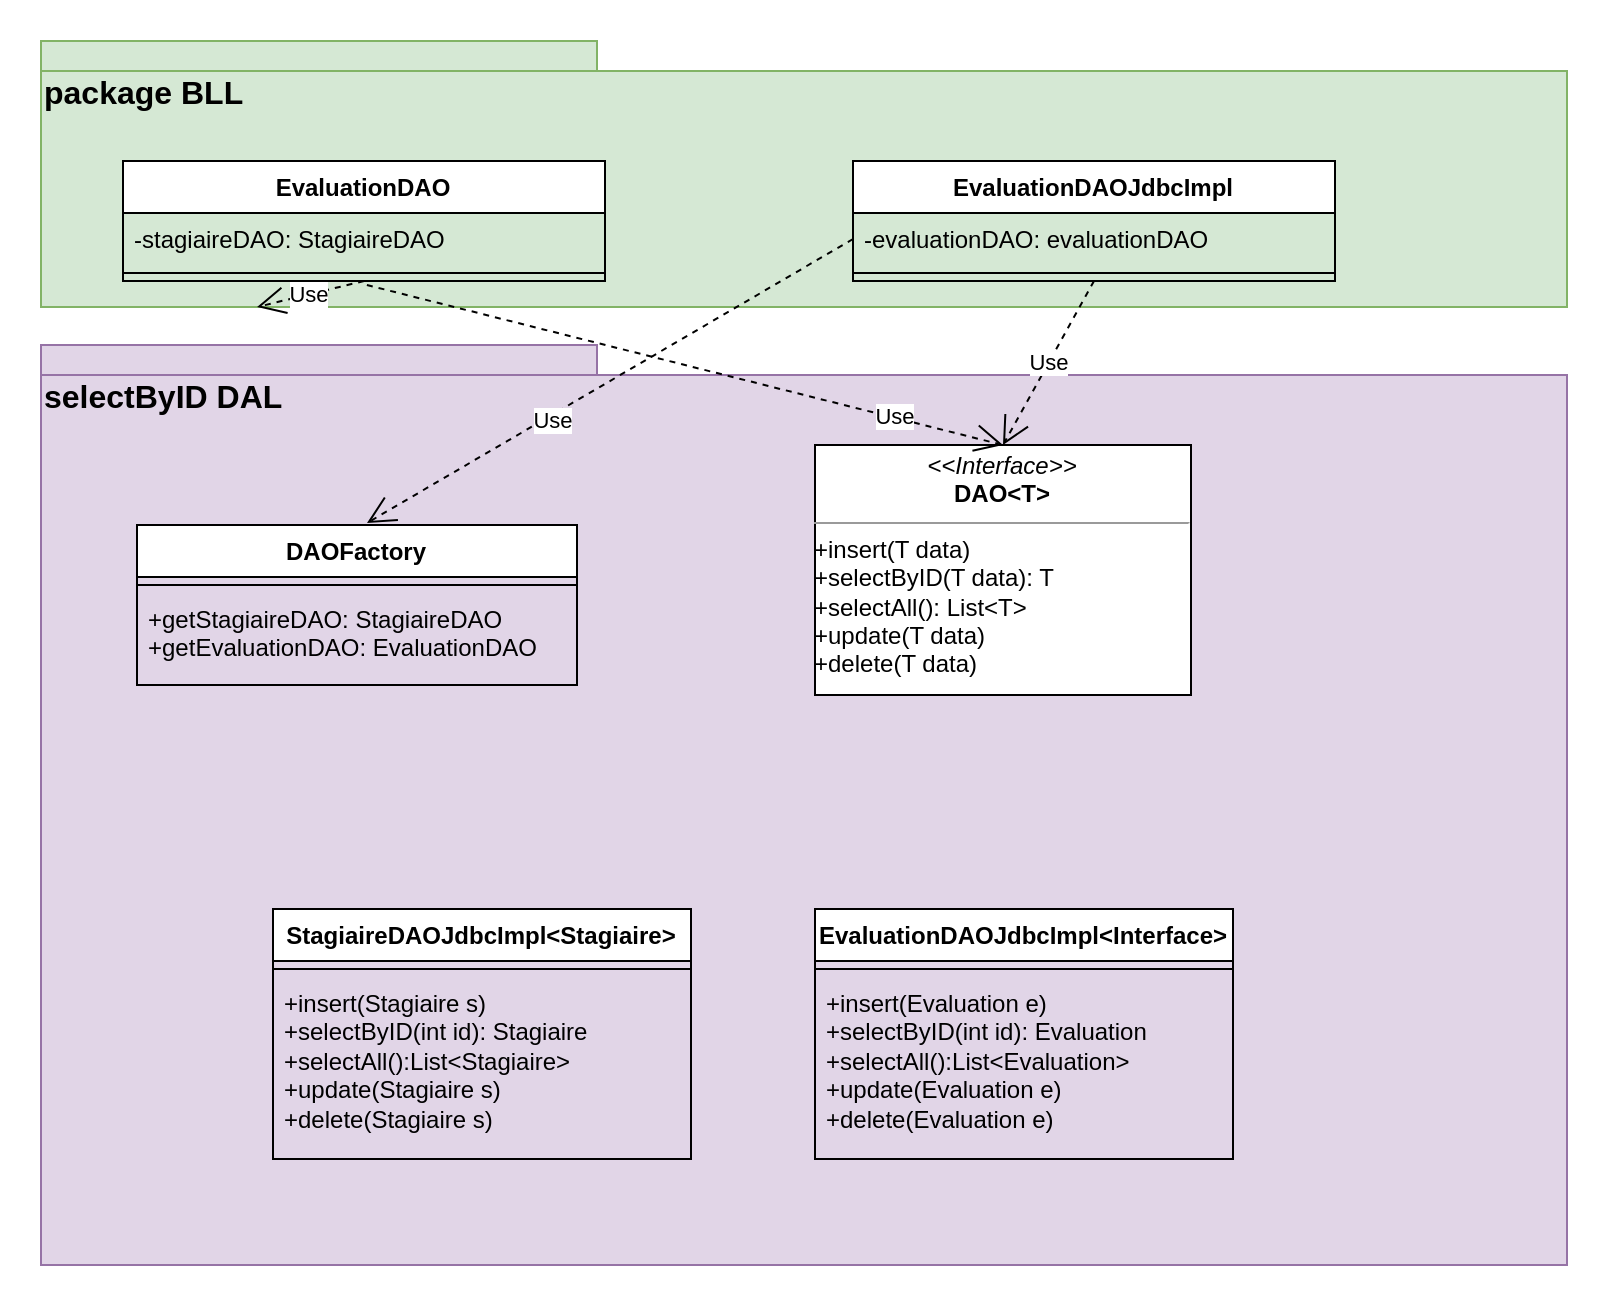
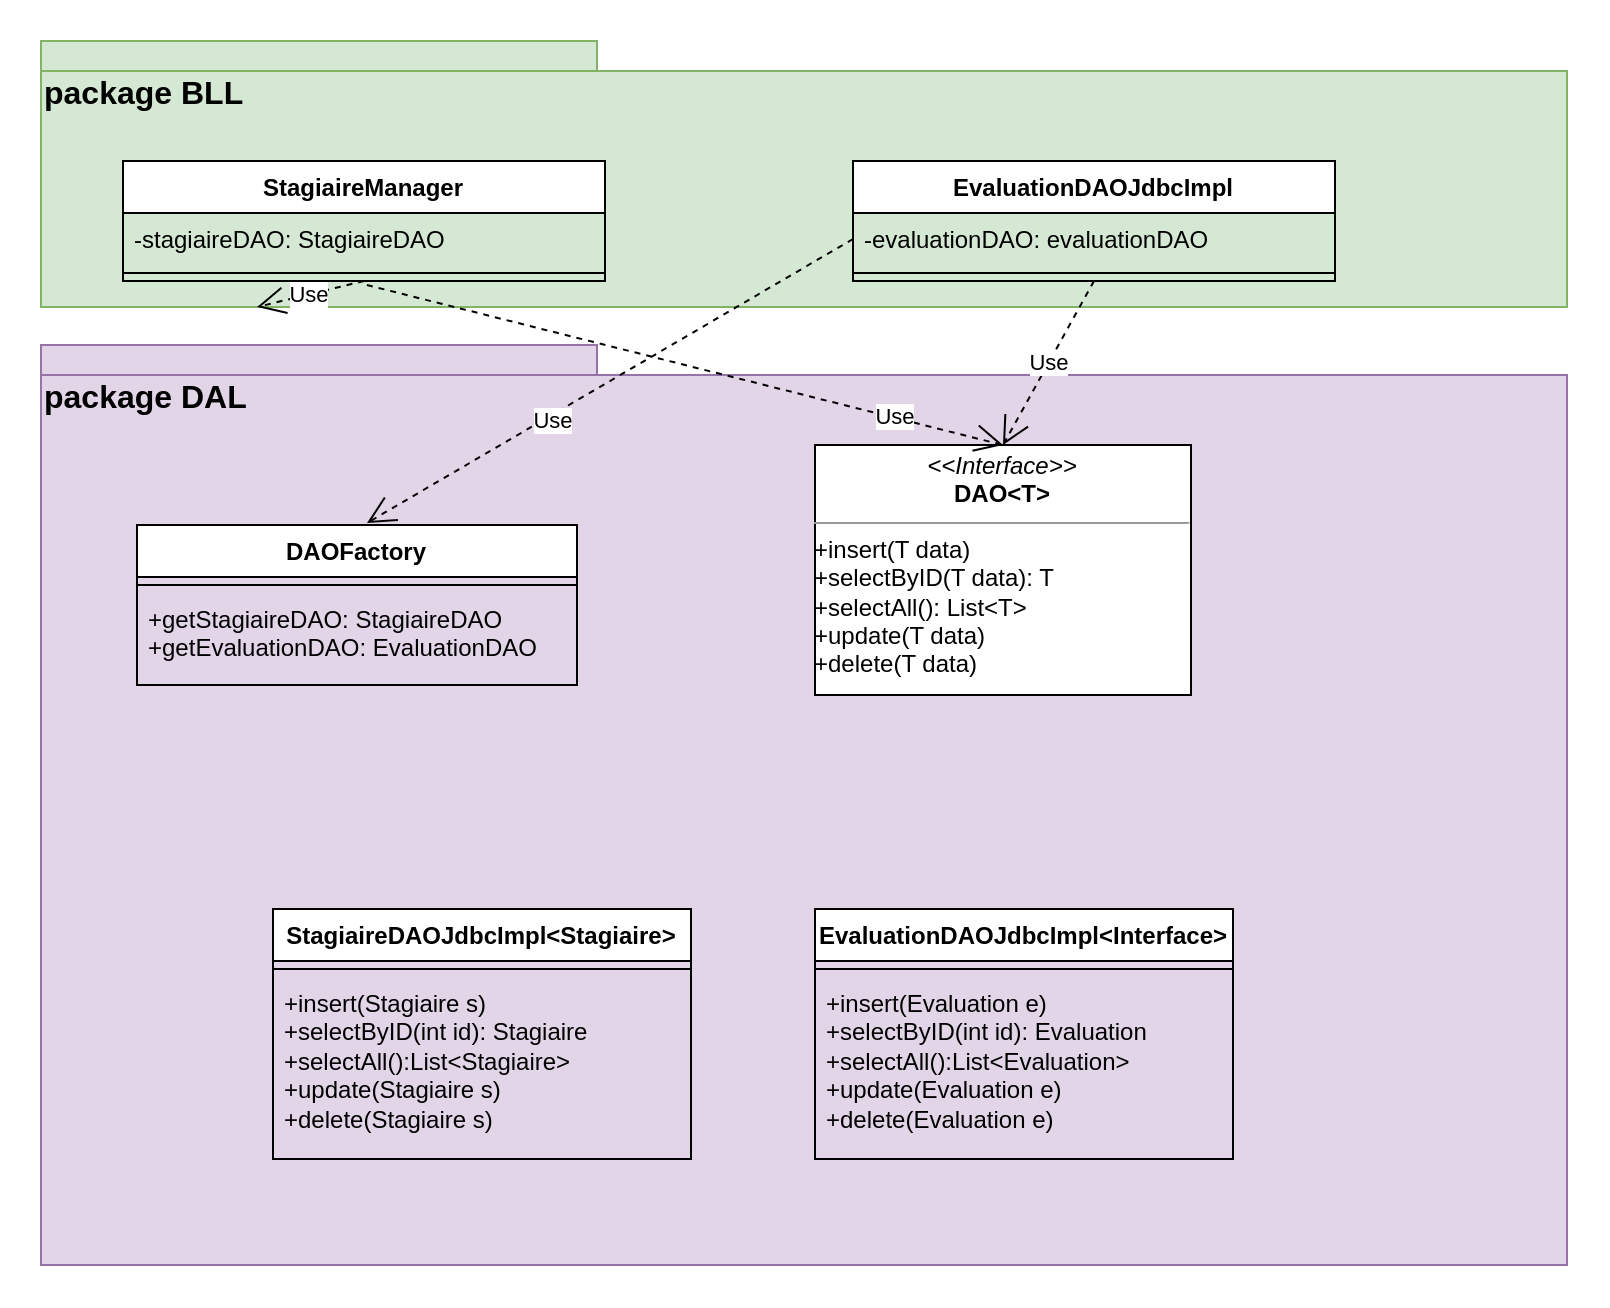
node "EvaluationDAO": label "EvaluationDAO" -> "StagiaireManager"
node "selectByID DAL": label "selectByID DAL" -> "package DAL"
